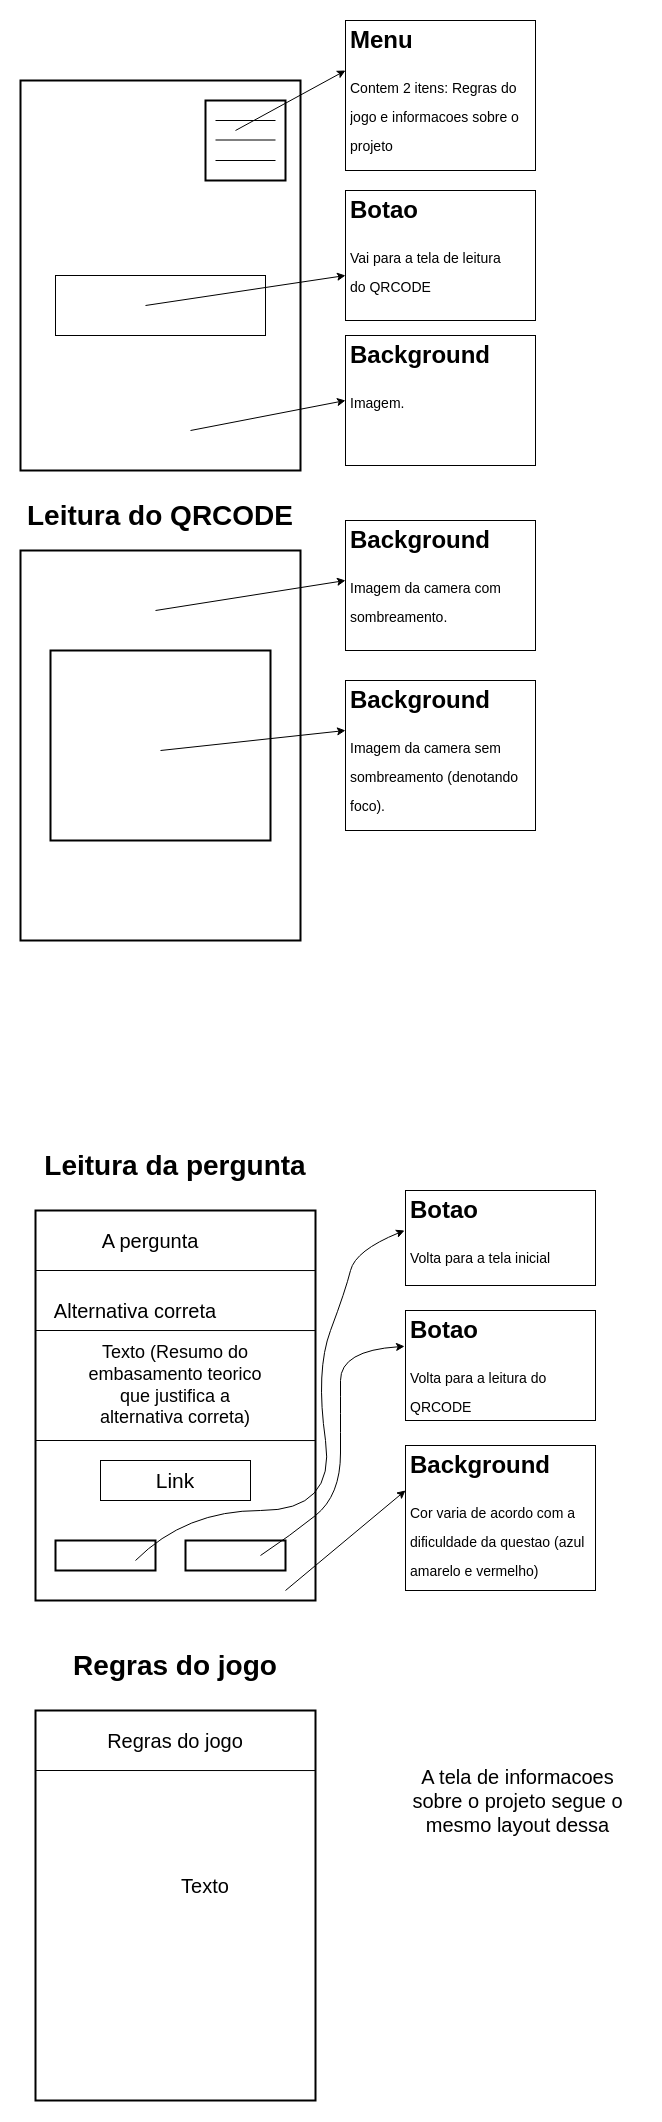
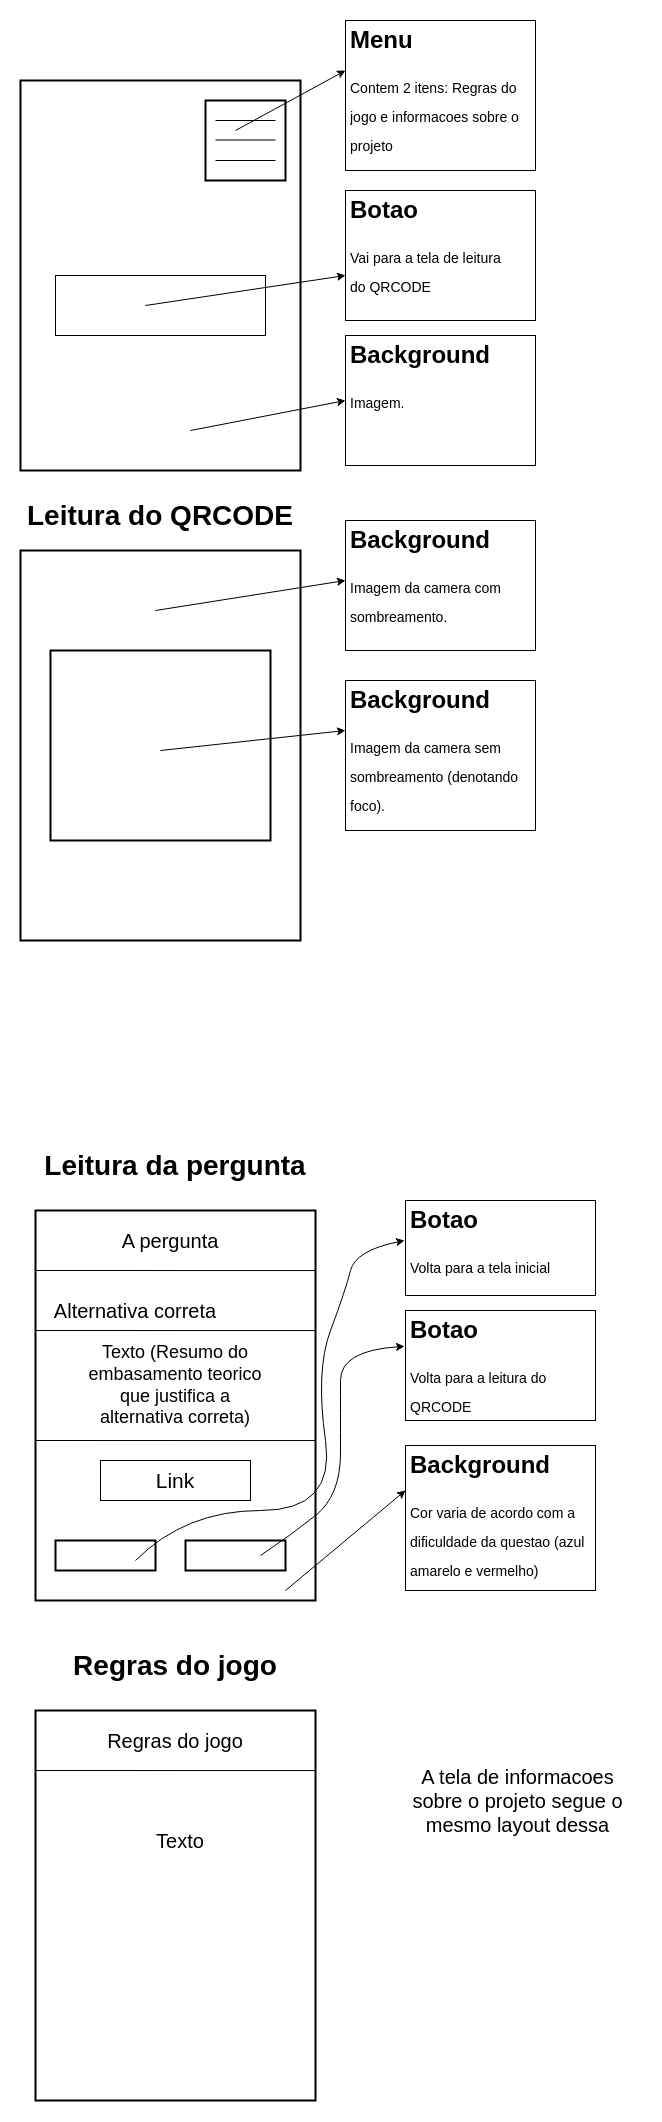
node "BotaoVolta para a tela inicial": moved (501, 1238) -> (501, 1248)
node "A pergunta": moved (151, 1241) -> (171, 1241)
node "Texto": moved (206, 1886) -> (181, 1841)
